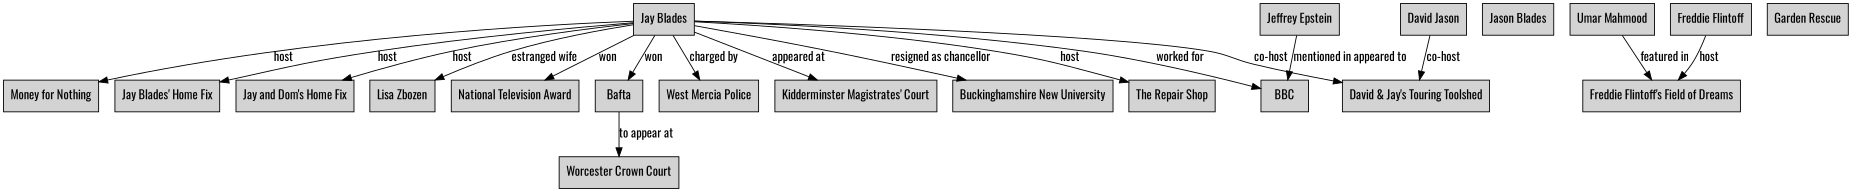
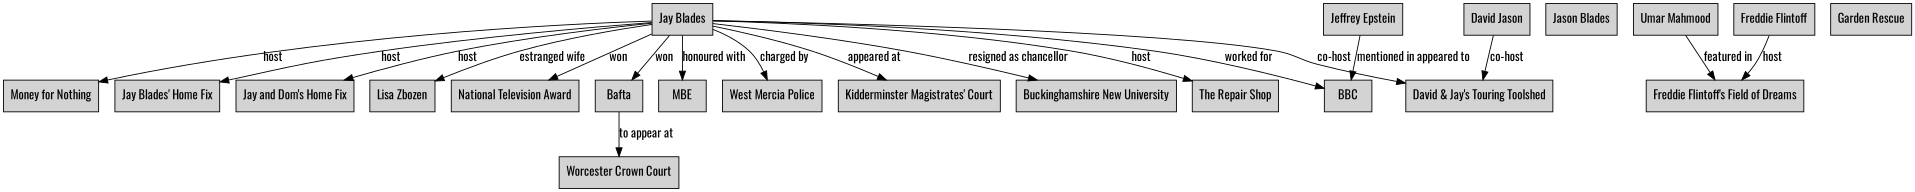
node "MBE": added
